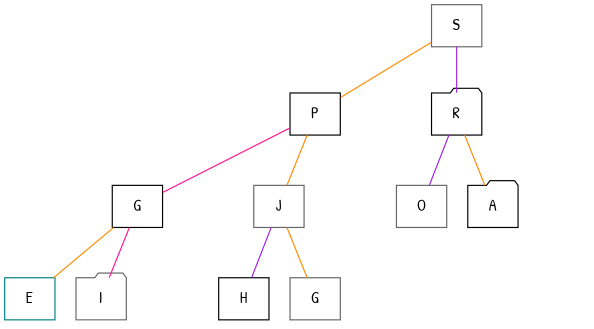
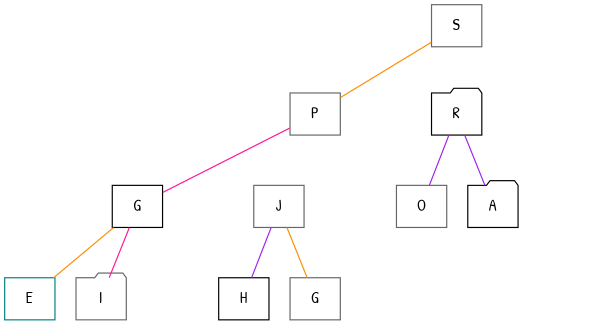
edge "S" -- "R": removed
node "P": color black -> gray40
edge "P" -- "J": removed
edge "R" -- "A": color darkorange -> purple
